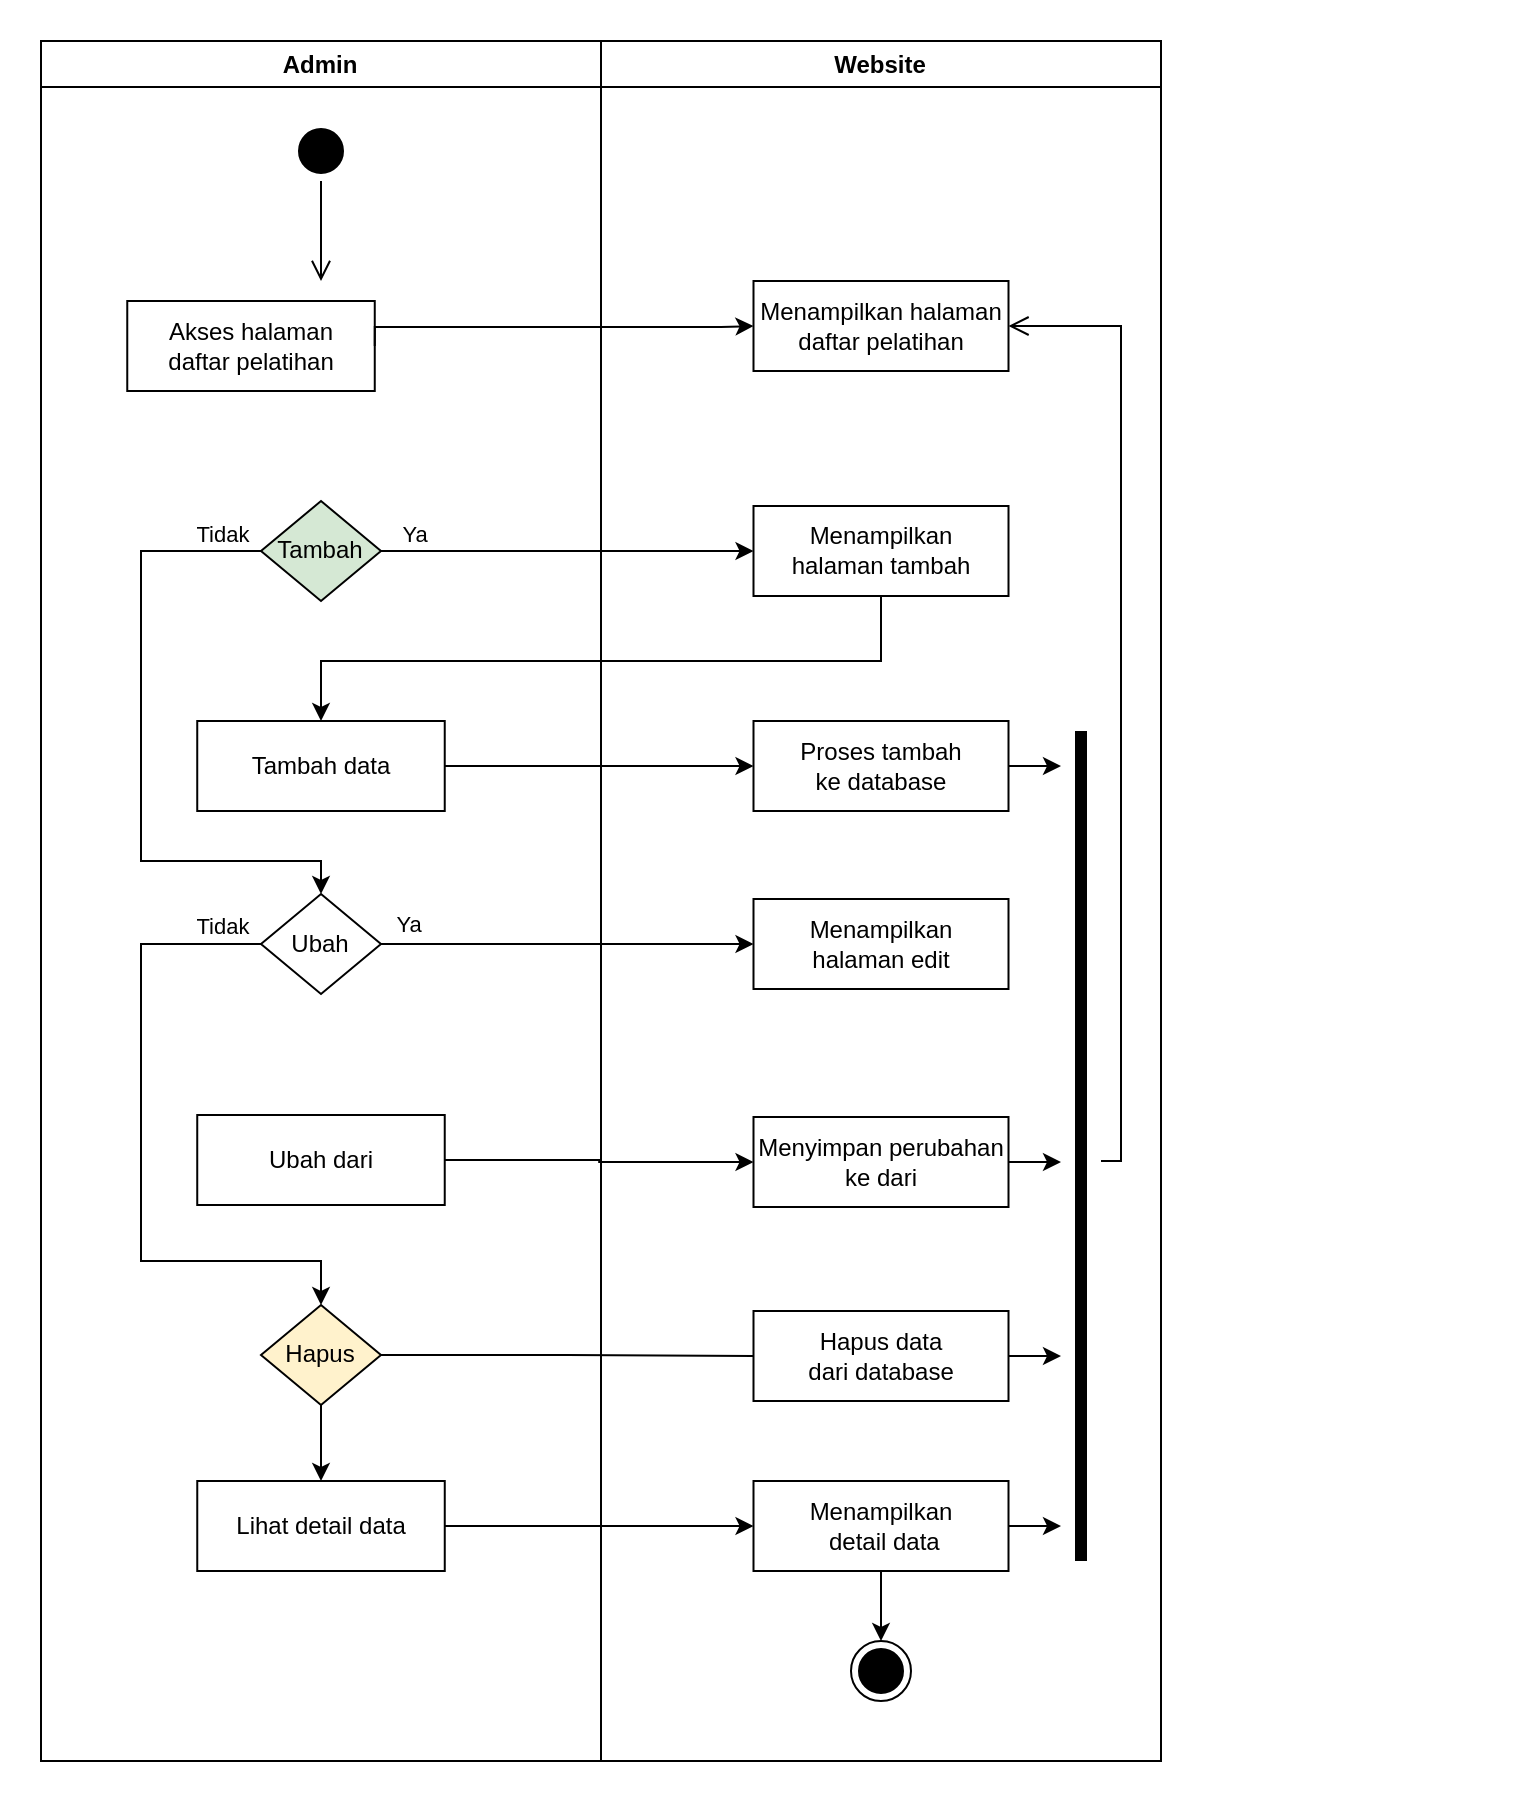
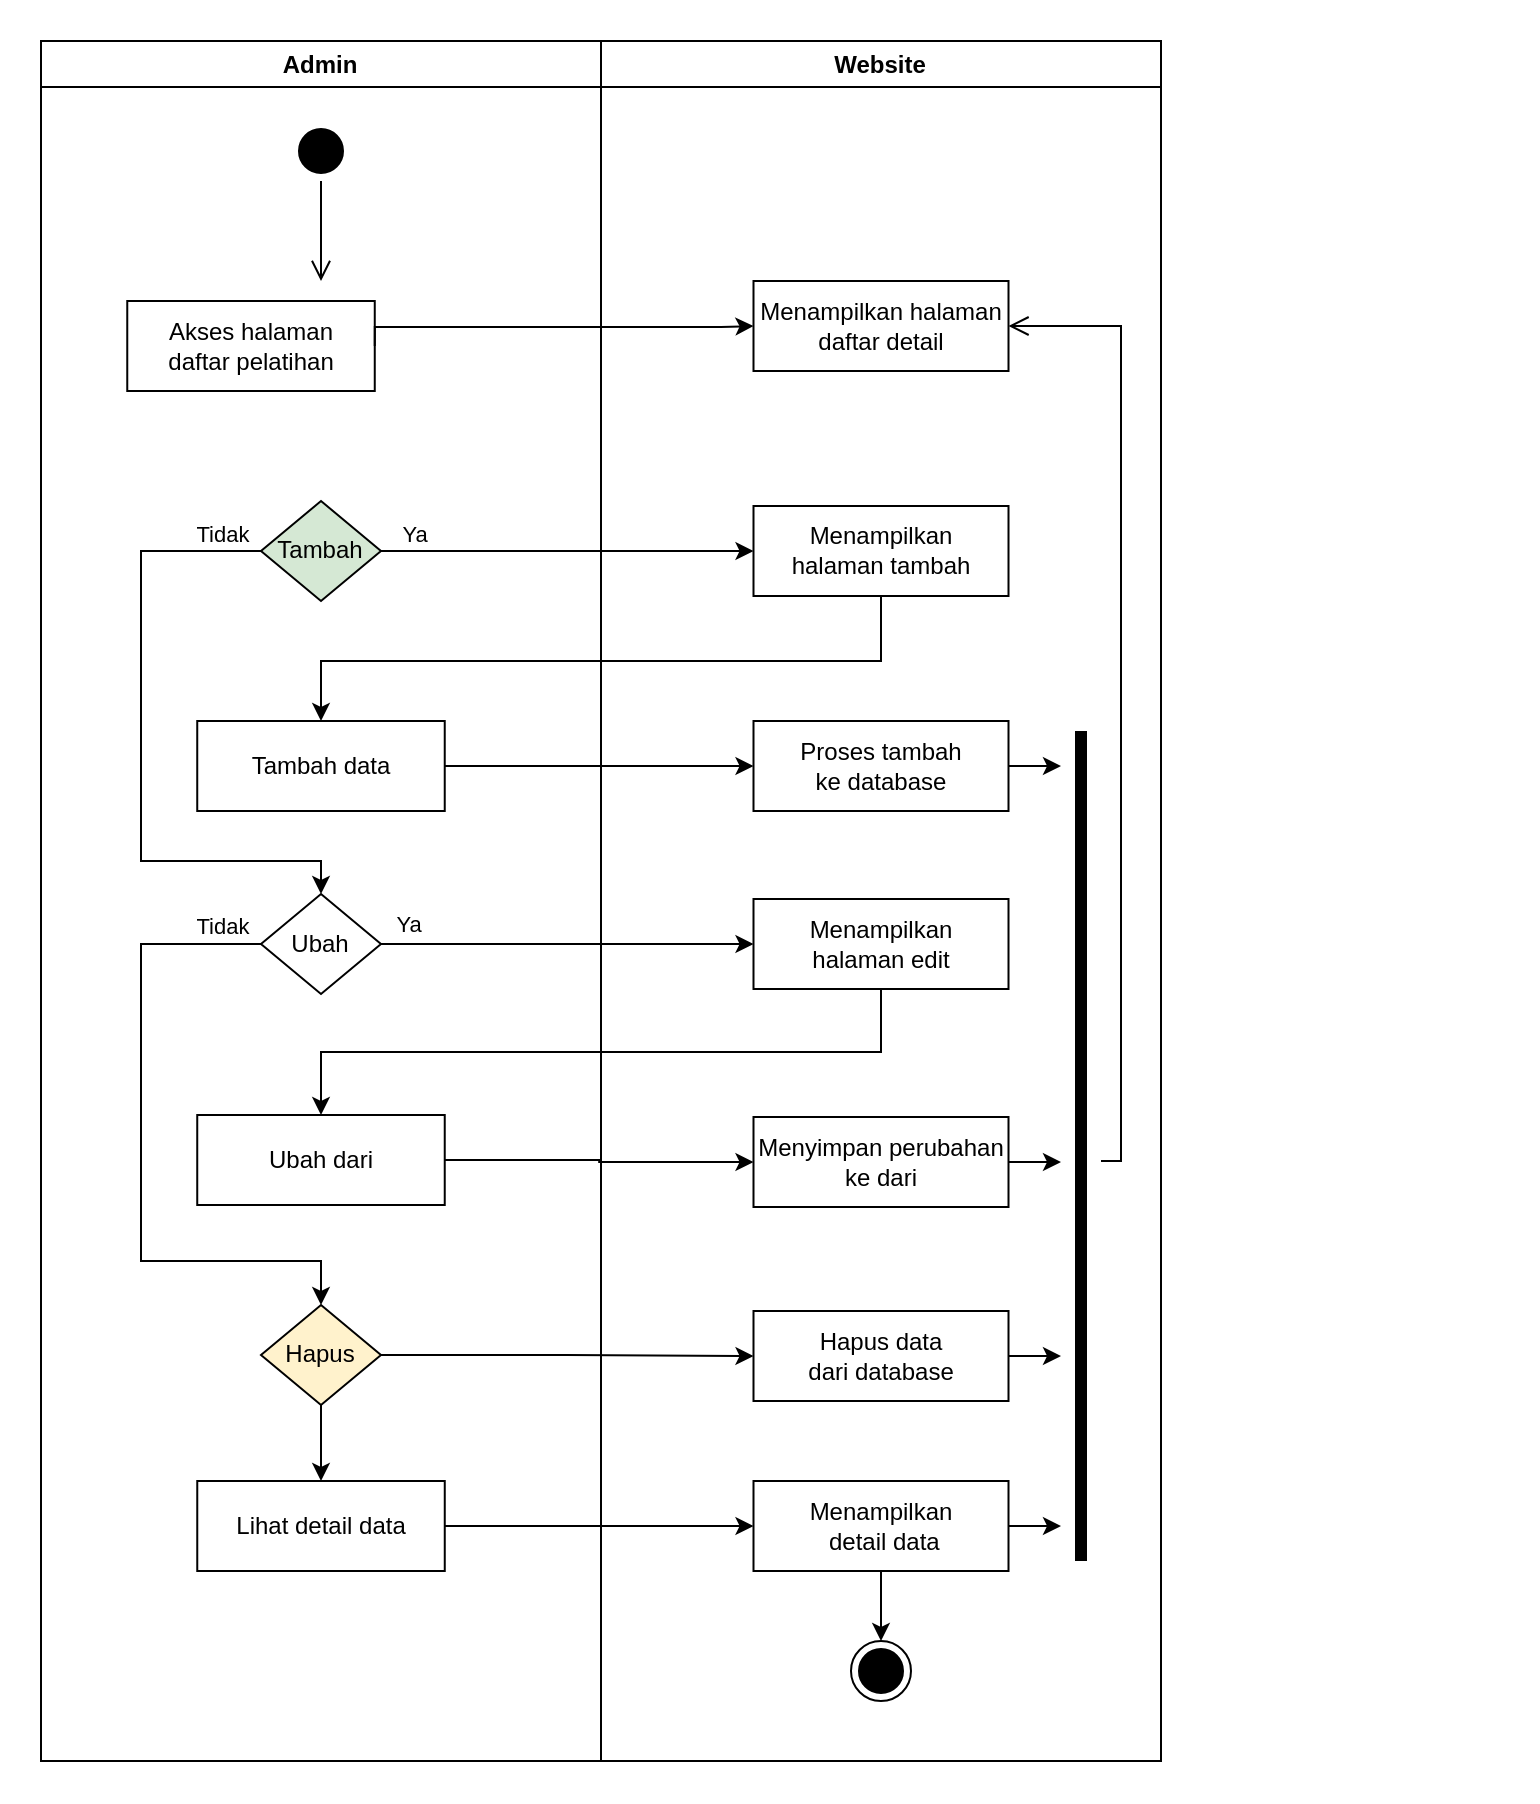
node "Menampilkan halaman daftar pelatihan": label "Menampilkan halaman daftar pelatihan" -> "Menampilkan halaman daftar detail"
edge "Menampilkan halaman edit" -> "Ubah dari": added
edge "Hapus" -- "Hapus data dari database": arrowhead none -> classic
